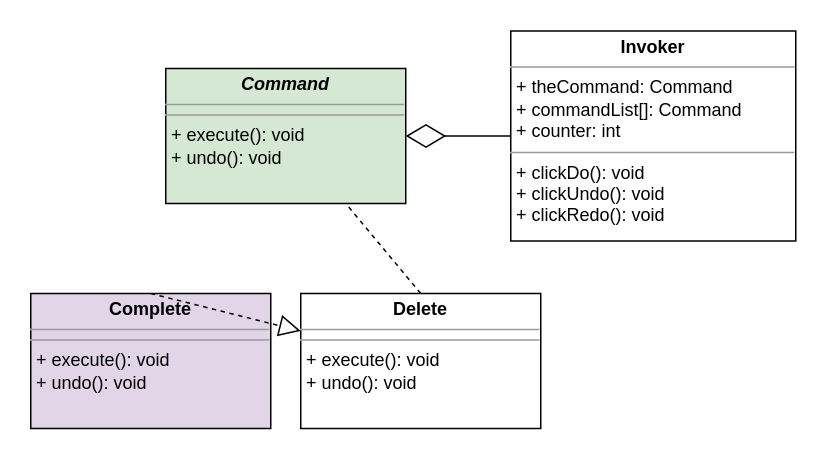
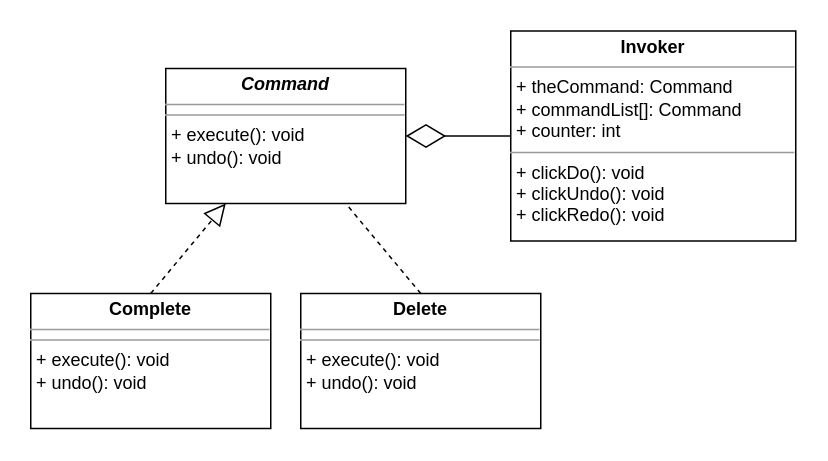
node "Command + execute(): void + undo(): void": fillcolor #d5e8d4 -> #ffffff
edge "Complete + execute(): void + undo(): void" -> "Delete + execute(): void + undo(): void": now "Complete + execute(): void + undo(): void" -> "Command + execute(): void + undo(): void"
node "Complete + execute(): void + undo(): void": fillcolor #e1d5e7 -> #ffffff
